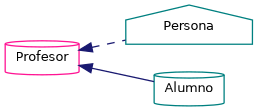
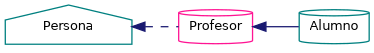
edge "Persona" -> "Profesor": reversed
